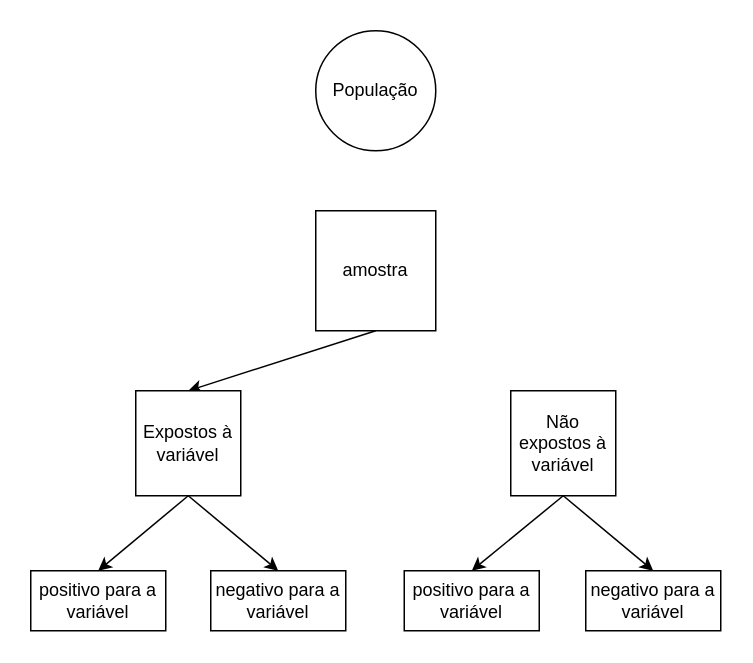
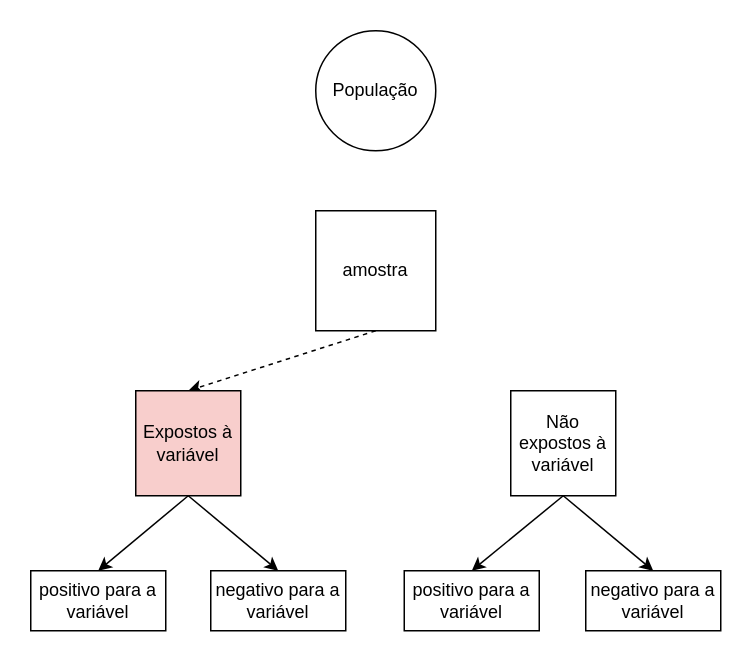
edge "amostra" -> "Expostos à variável": style solid -> dashed
node "Expostos à variável": fillcolor #ffffff -> #f8cecc
